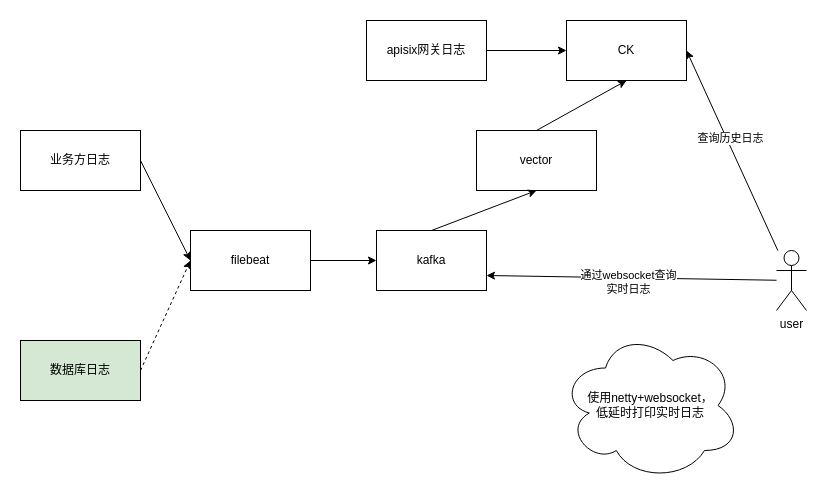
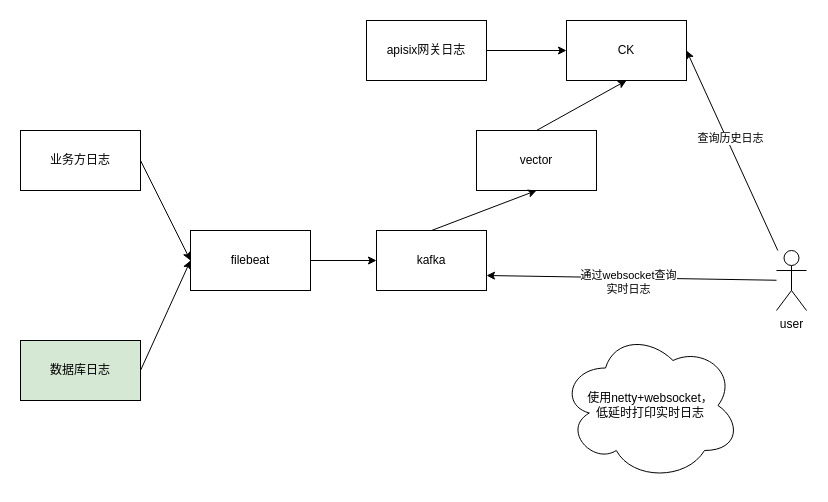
edge "数据库日志" -> "filebeat": style dashed -> solid
